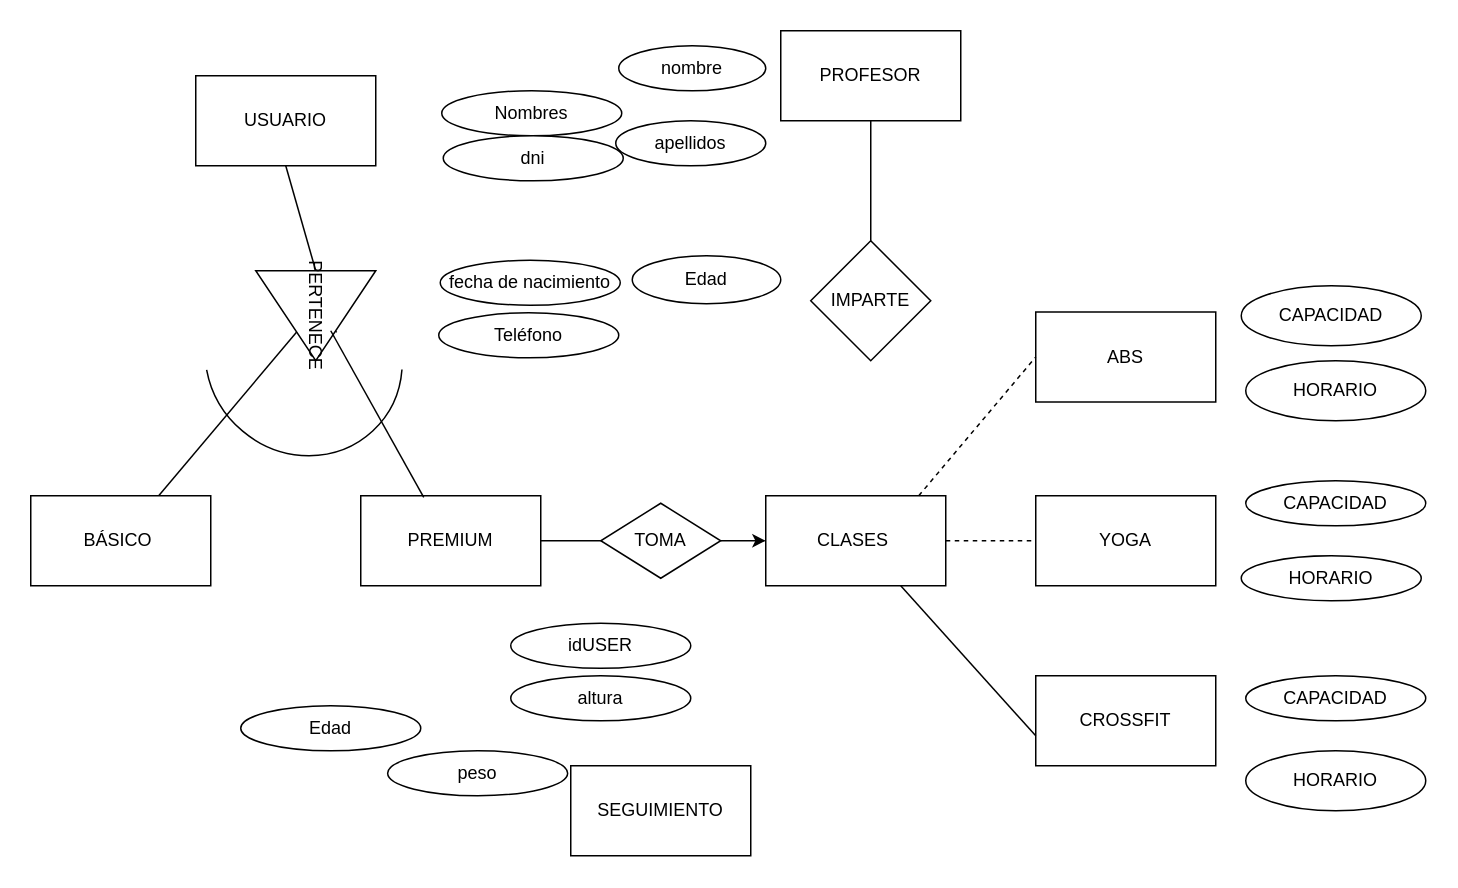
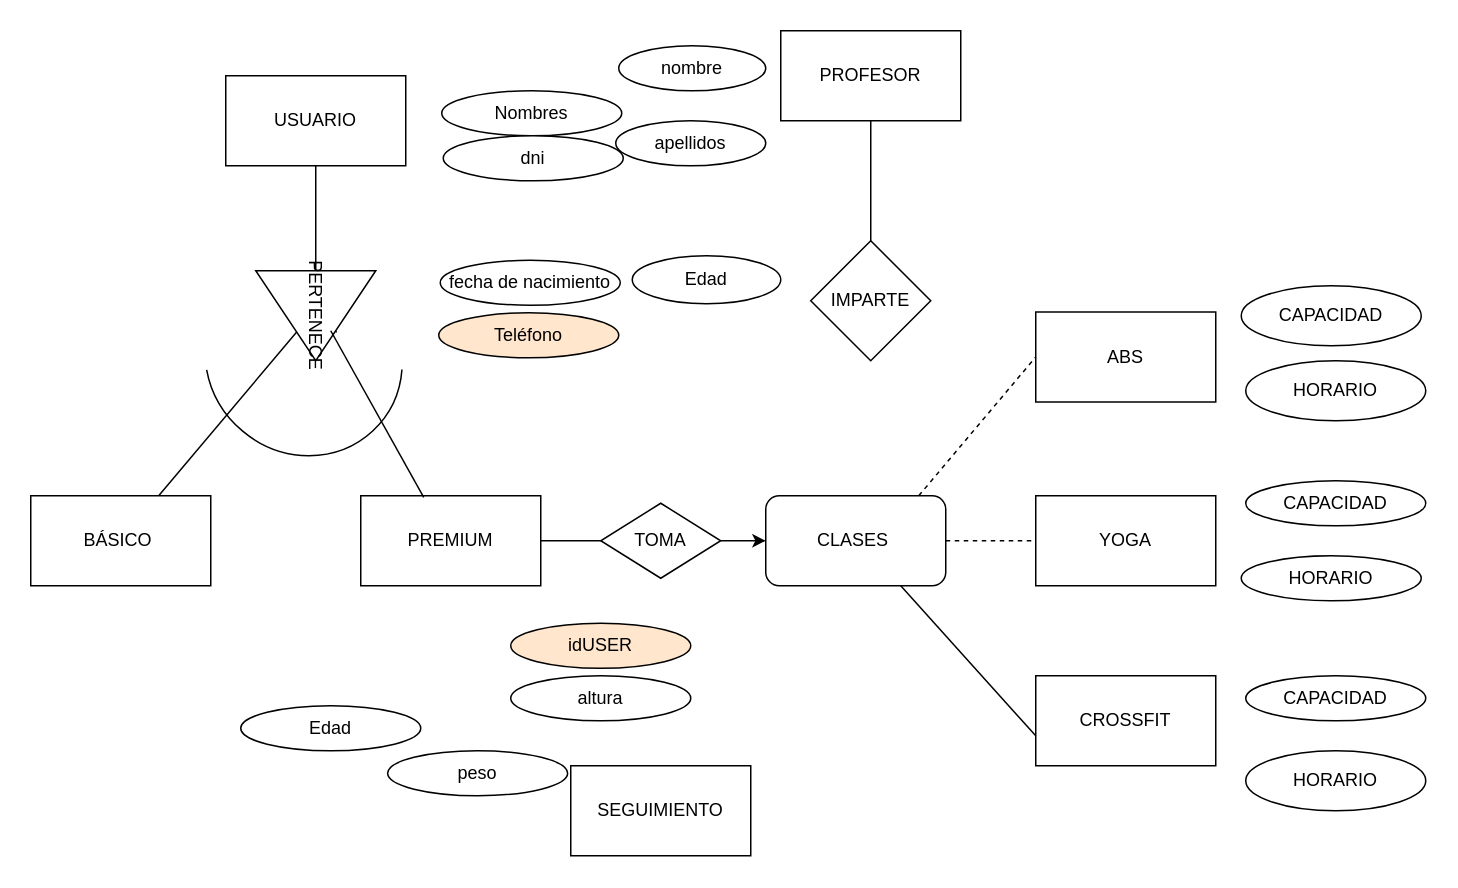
node "USUARIO": moved (286, 121) -> (316, 121)
node "Teléfono": fillcolor #ffffff -> #ffe6cc
node "CLASES": shape rectangle -> rounded rectangle
node "idUSER": fillcolor #ffffff -> #ffe6cc
